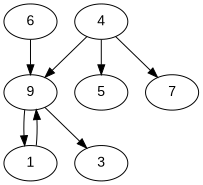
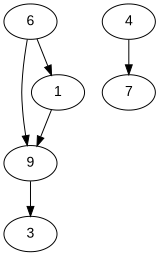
edge "4" -> "9": removed
node "5": removed
edge "9" -> "1": now "6" -> "1"
